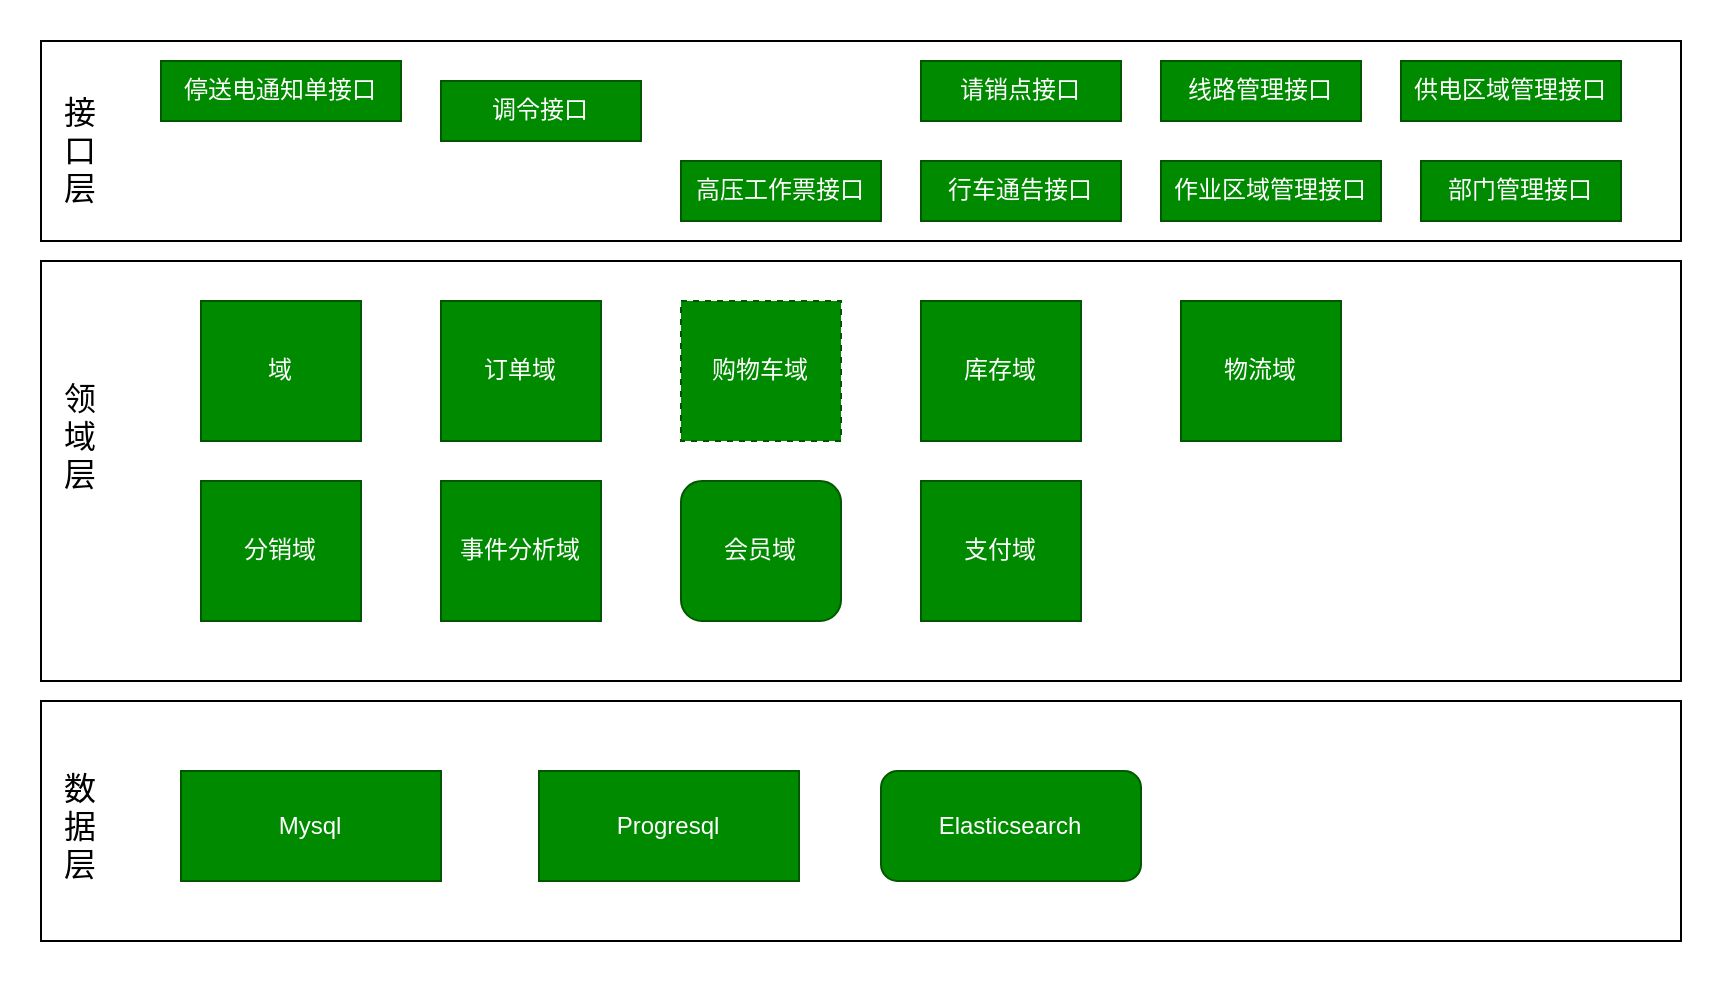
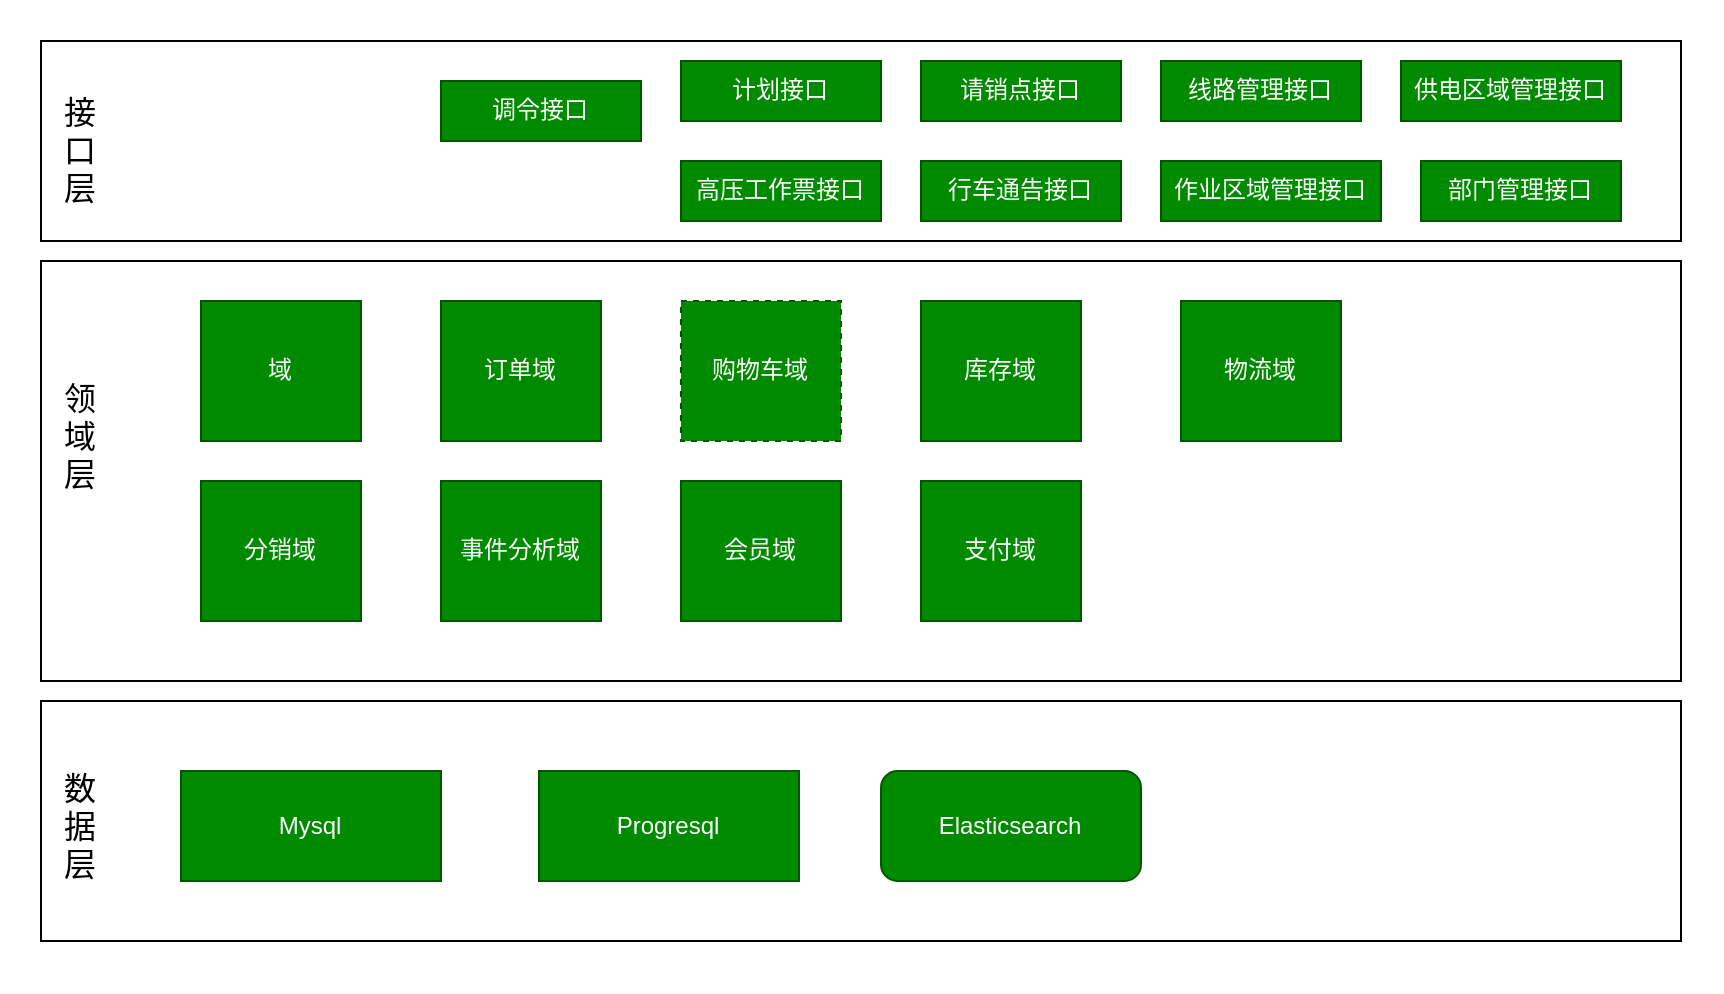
node "停送电通知单接口": removed
node "计划接口": added
node "会员域": shape rounded rectangle -> rectangle
